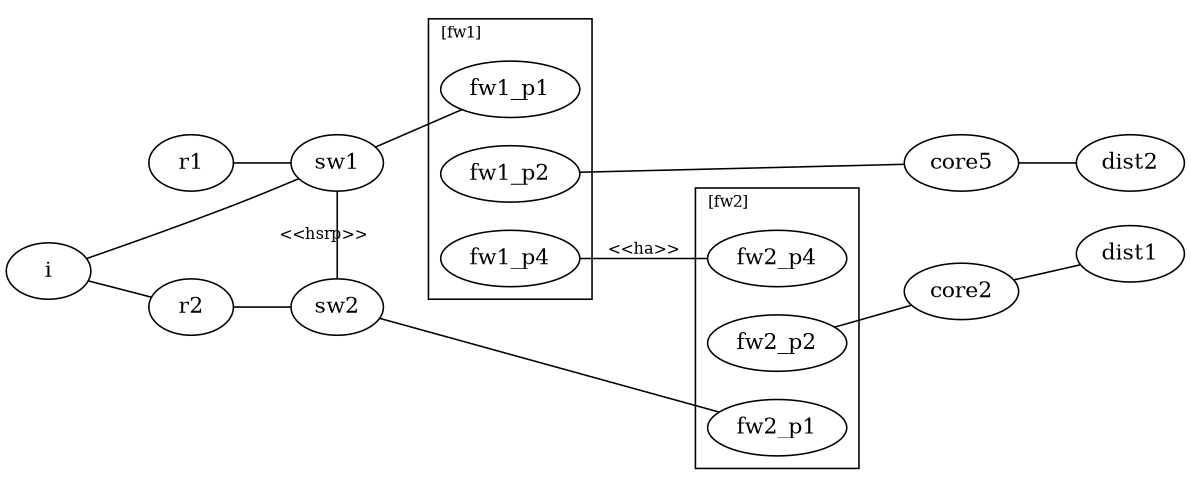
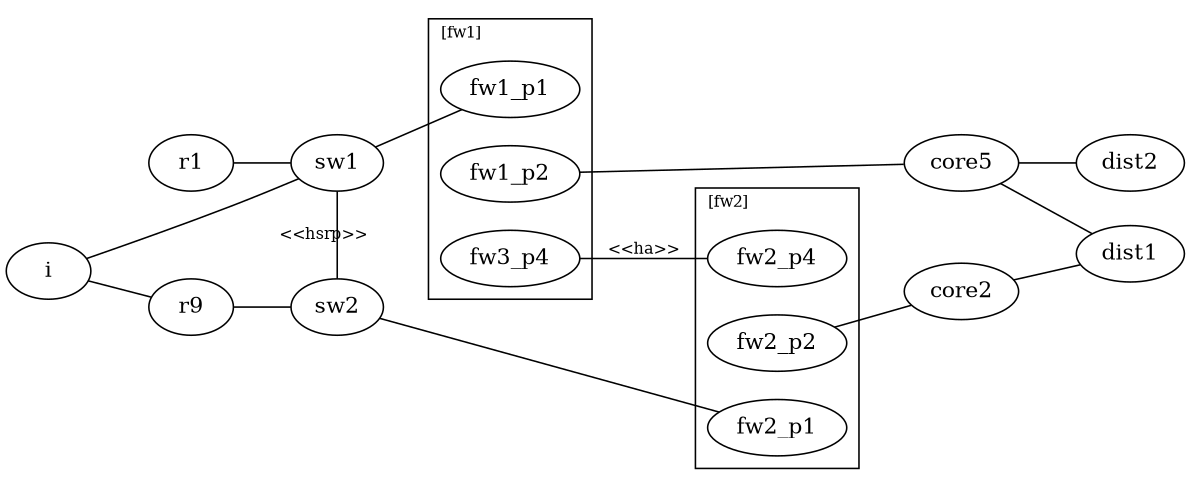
edge "core5" -- "dist1": added
node "fw1_p4": label "fw1_p4" -> "fw3_p4"
node "r2": label "r2" -> "r9"
